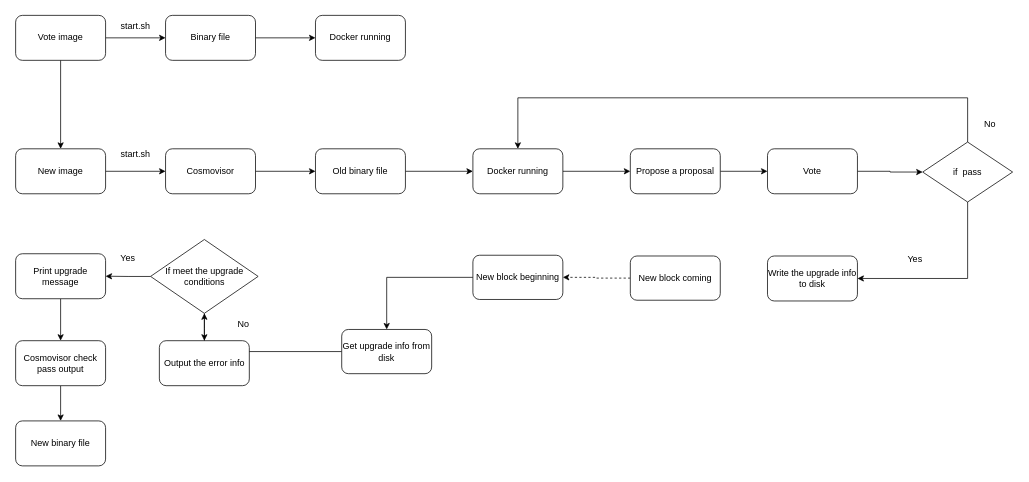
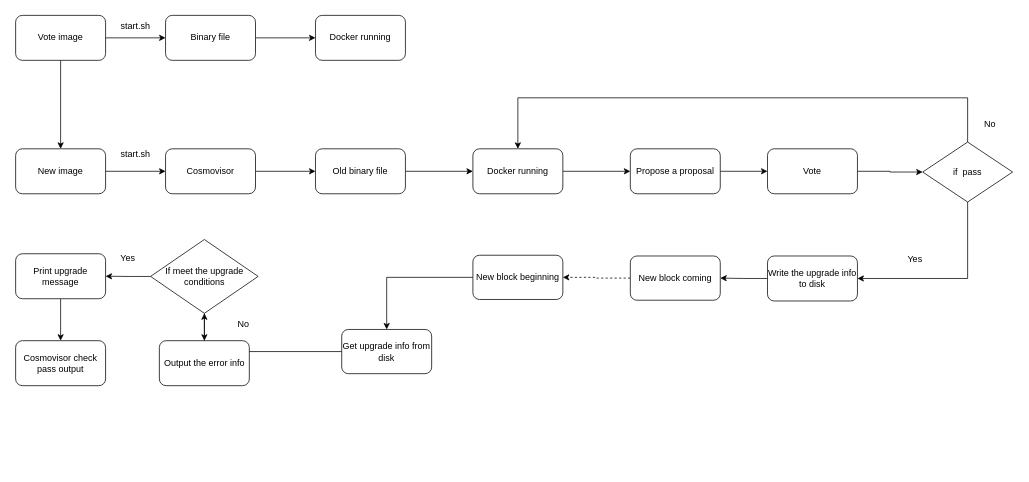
edge "Write the upgrade info to disk" -> "New block coming": added
edge "Cosmovisor check pass output" -> "New binary file": removed
node "New binary file": removed
